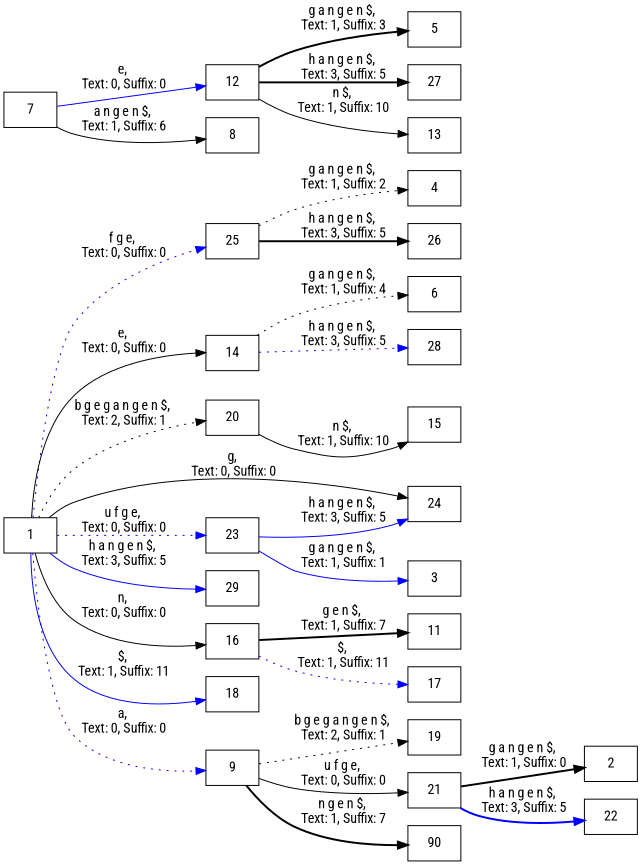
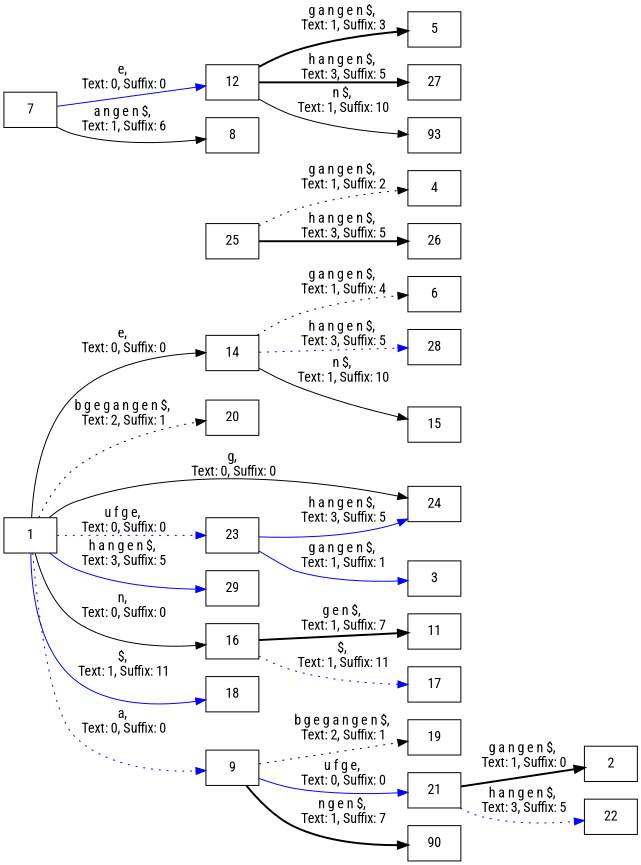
node "13": label "13" -> "93"
edge "1" -> "25": removed, label "f g e, Text: 0, Suffix: 0"
edge "20" -> "15": now "14" -> "15"
edge "9" -> "21": color black -> blue
edge "21" -> "22": style bold -> dotted
